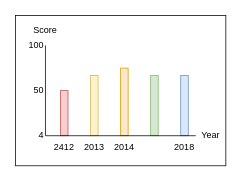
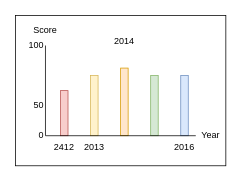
node "50": moved (34, 90) -> (34, 105)
node "4": label "4" -> "0"
node "2014": moved (124, 147) -> (124, 42)
node "2018": label "2018" -> "2016"
